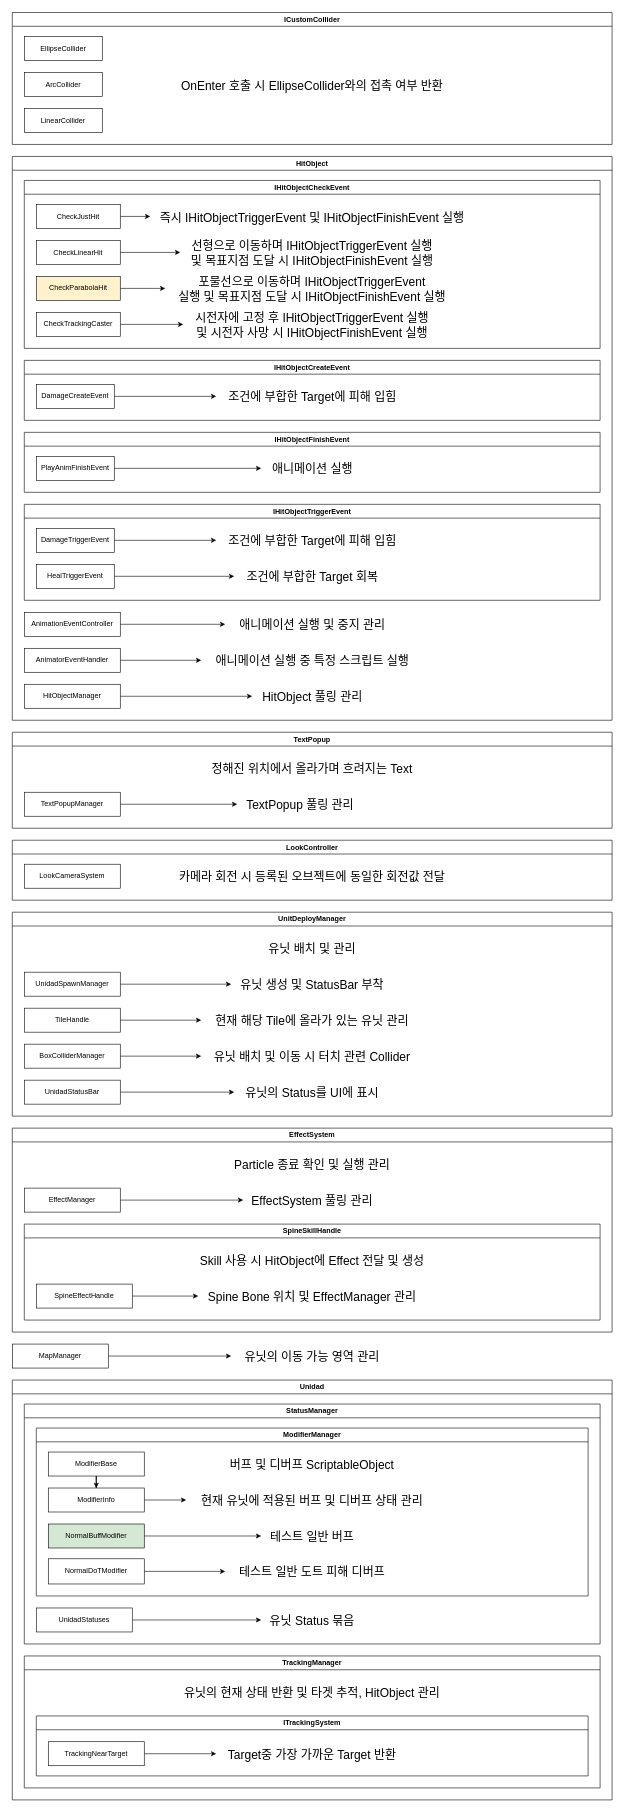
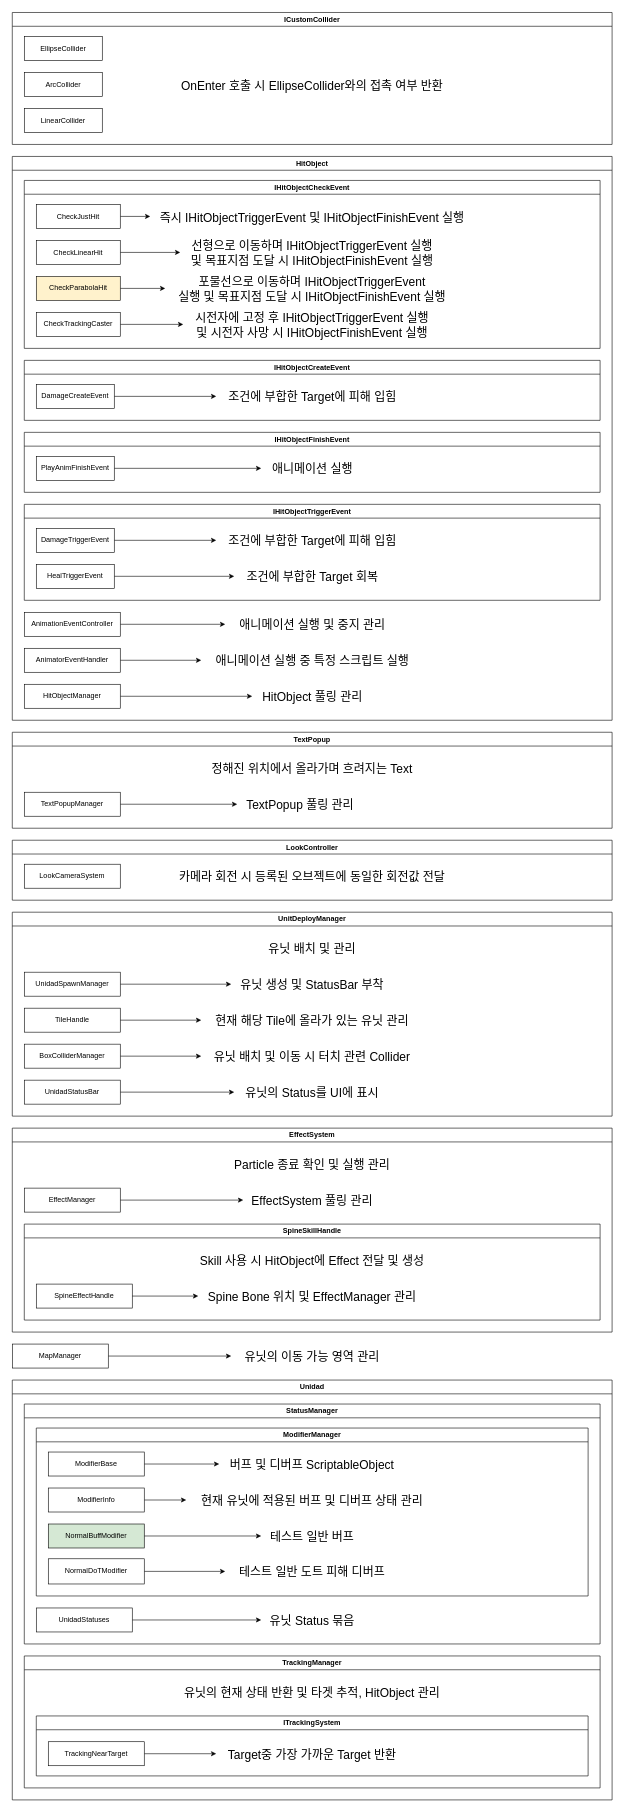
edge "ModifierBase" -> "ModifierInfo": now "ModifierBase" -> "버프 및 디버프 ScriptableObject"
